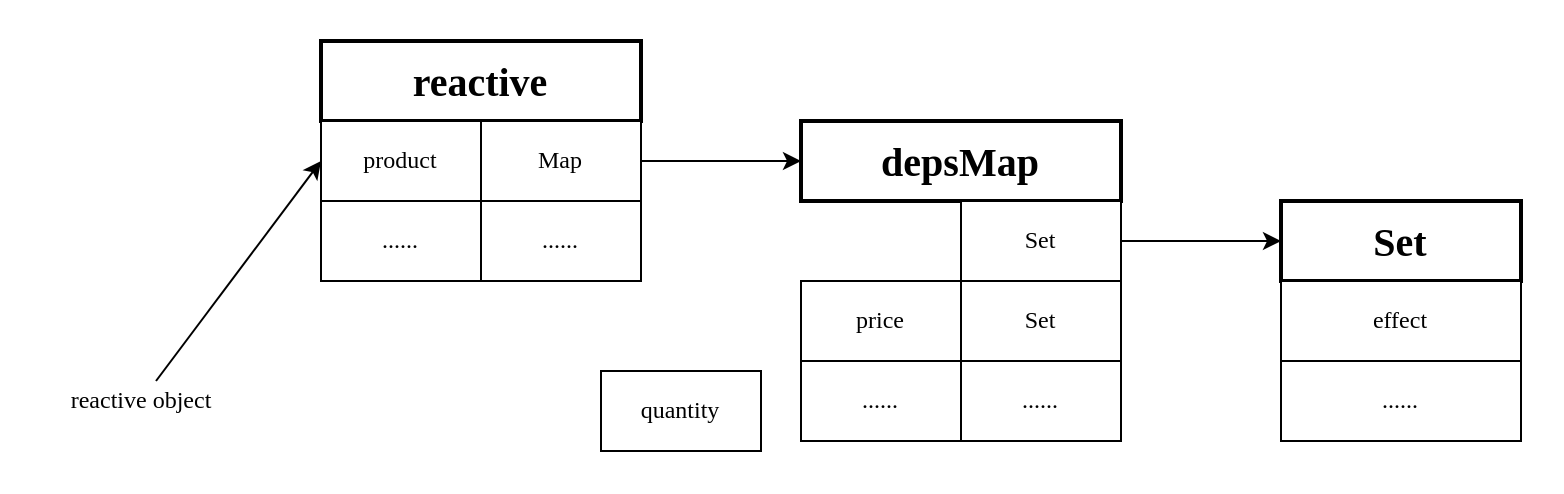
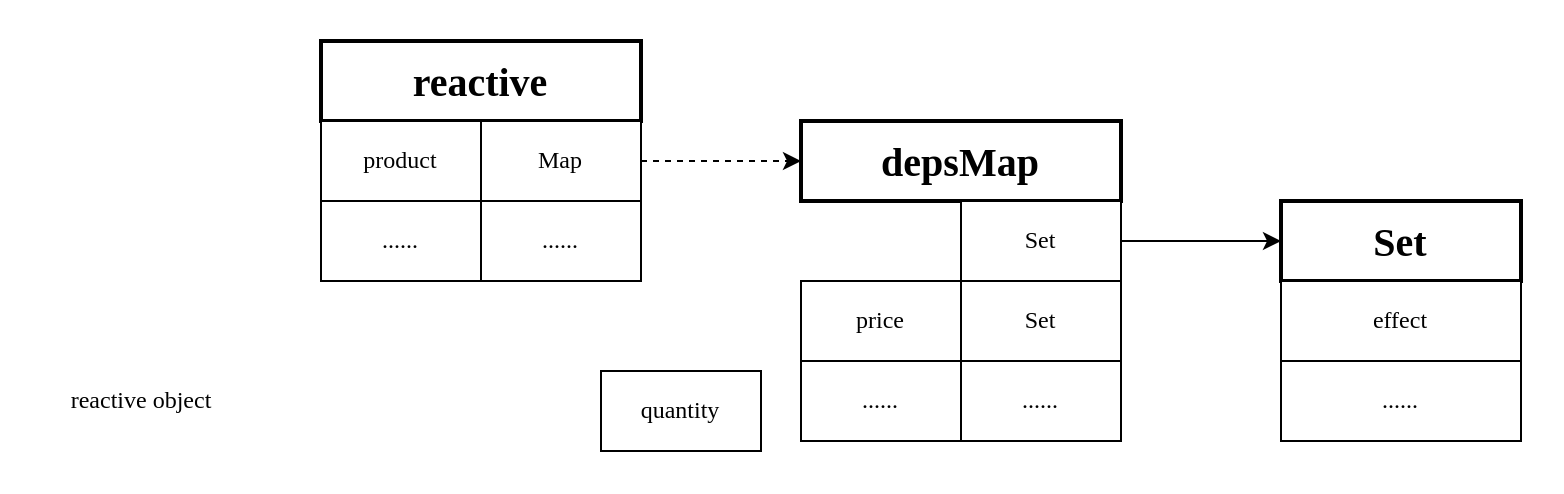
edge "Map" -> "depsMap": style solid -> dashed
edge "reactive object" -> "product": removed
